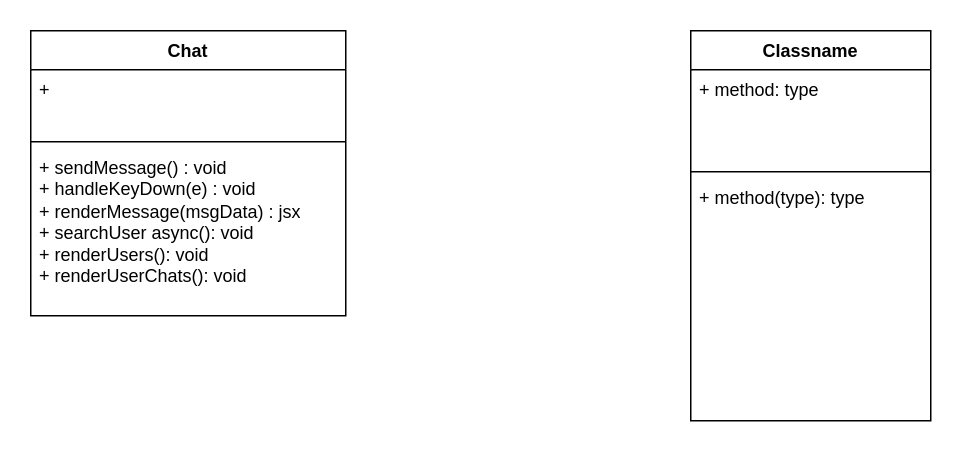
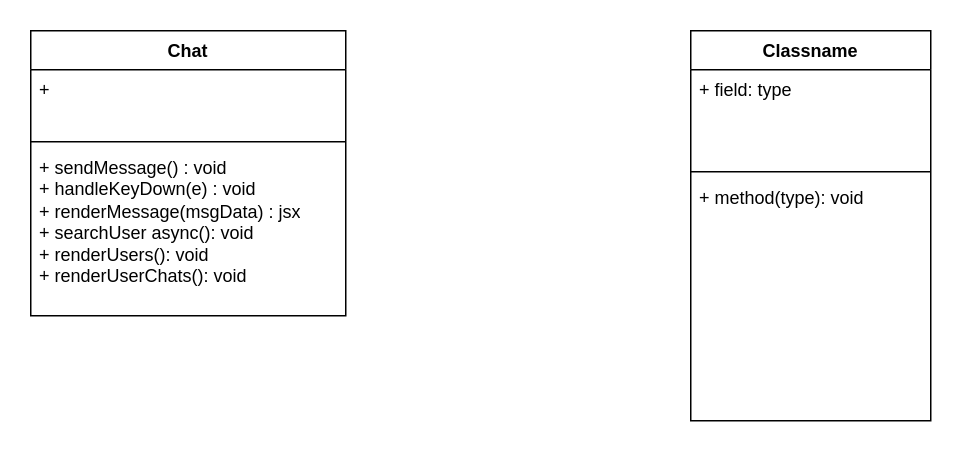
node "+ method: type": label "+ method: type" -> "+ field: type"
node "+ method(type): type": label "+ method(type): type" -> "+ method(type): void"
